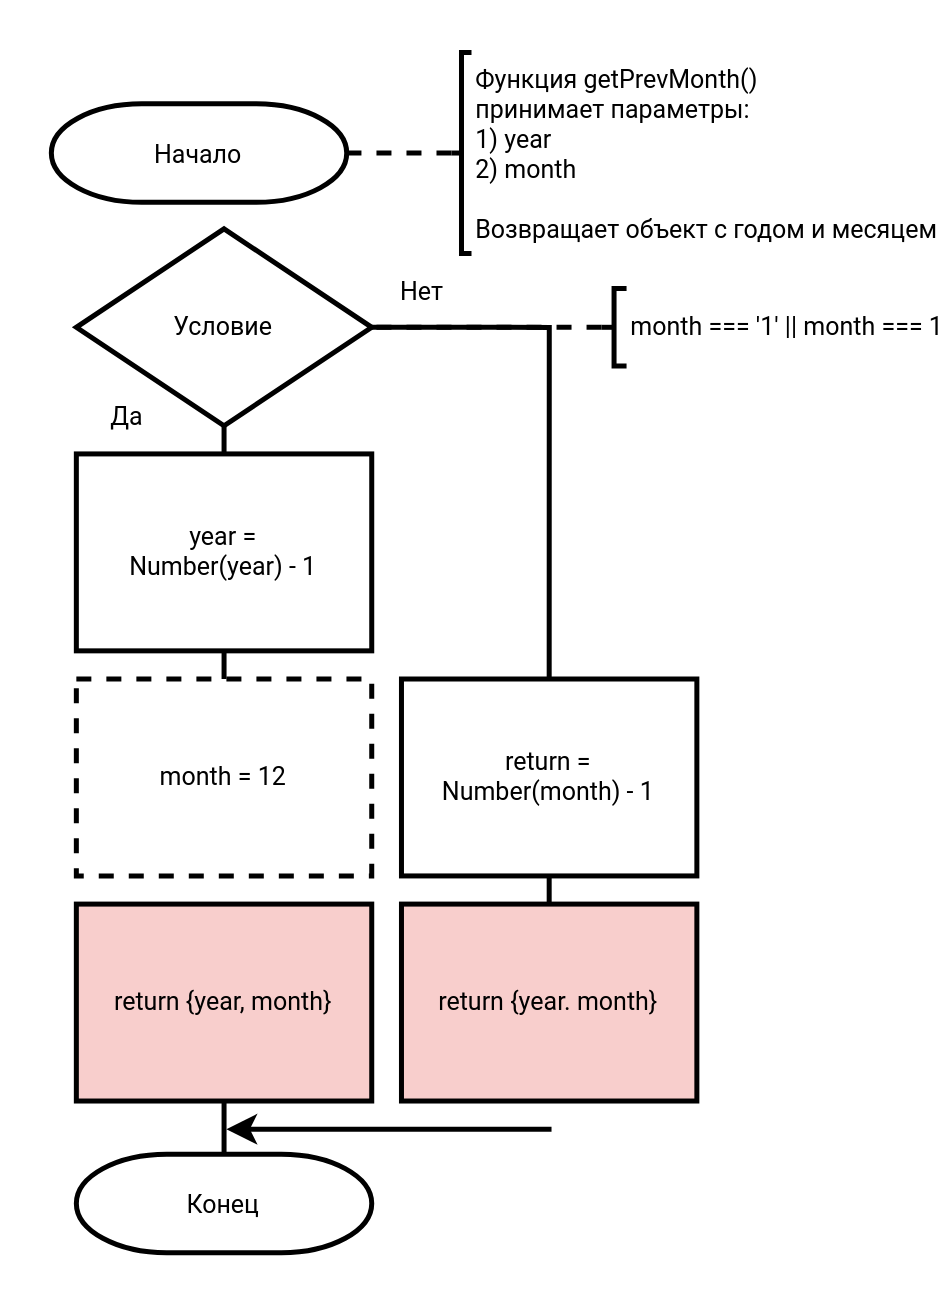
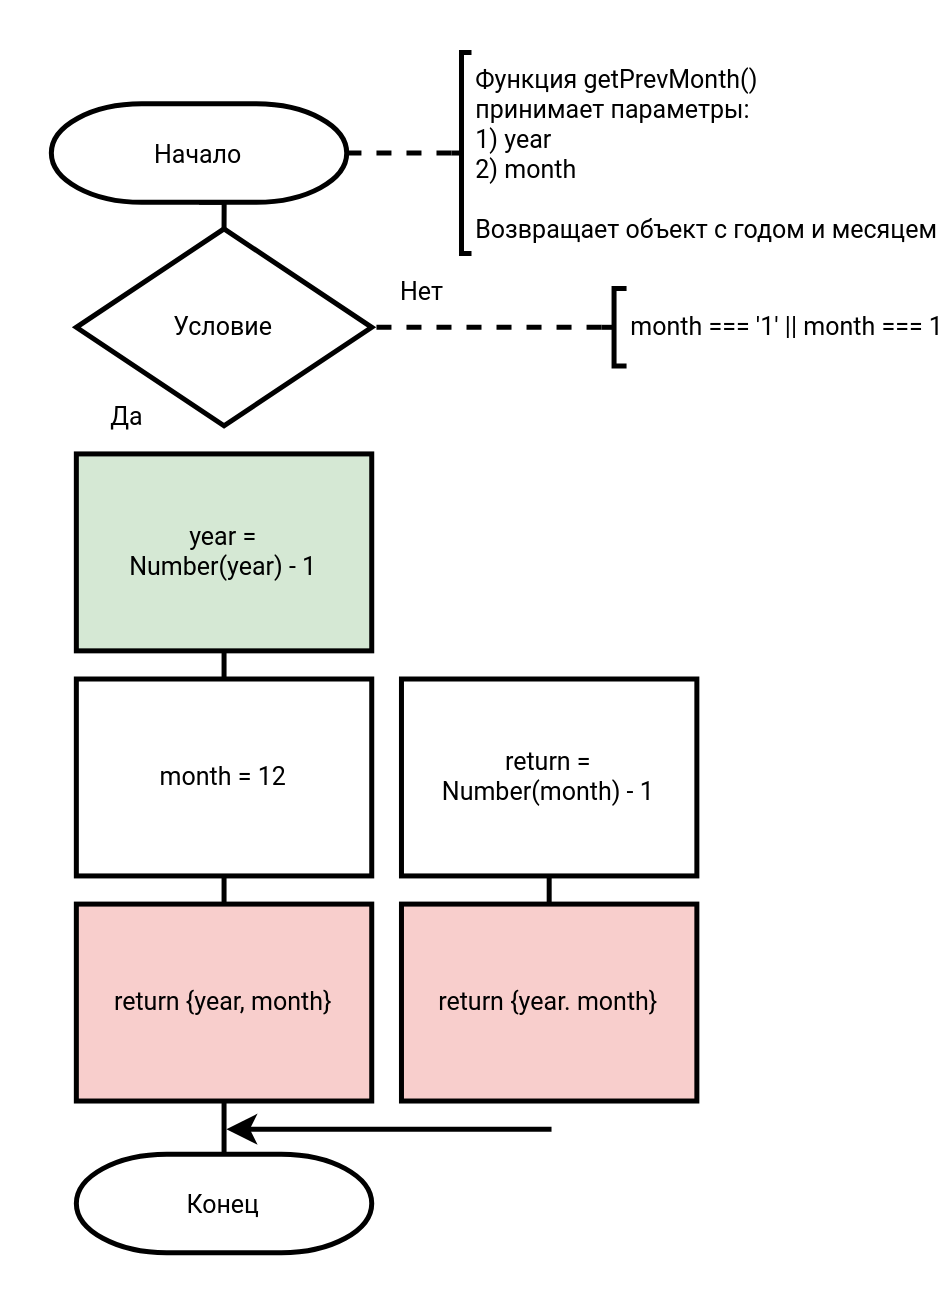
edge "Начало" -- "Условие": added
edge "Условие" -- "year =Number(year) - 1": removed
edge "Условие" -- "return = Number(month) - 1": removed
node "year =Number(year) - 1": fillcolor #ffffff -> #d5e8d4
node "month = 12": style dashed -> solid
edge "month = 12" -- "return {year, month}": added
